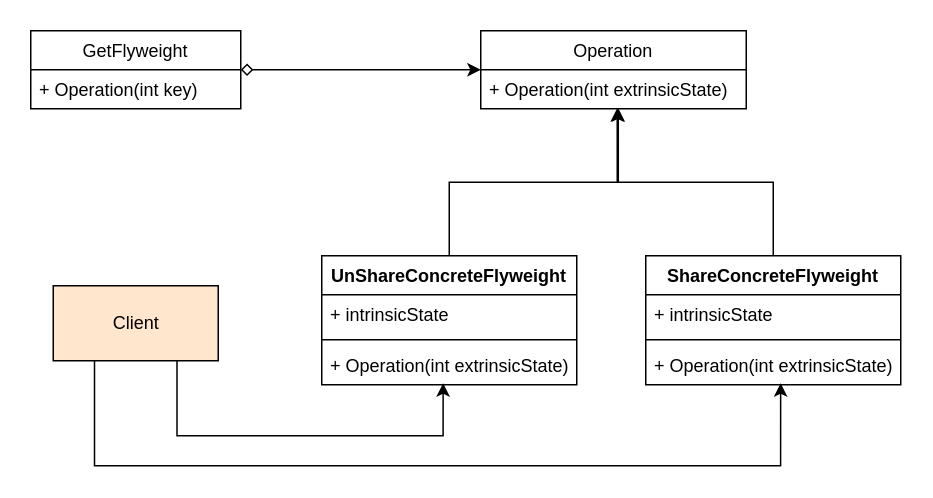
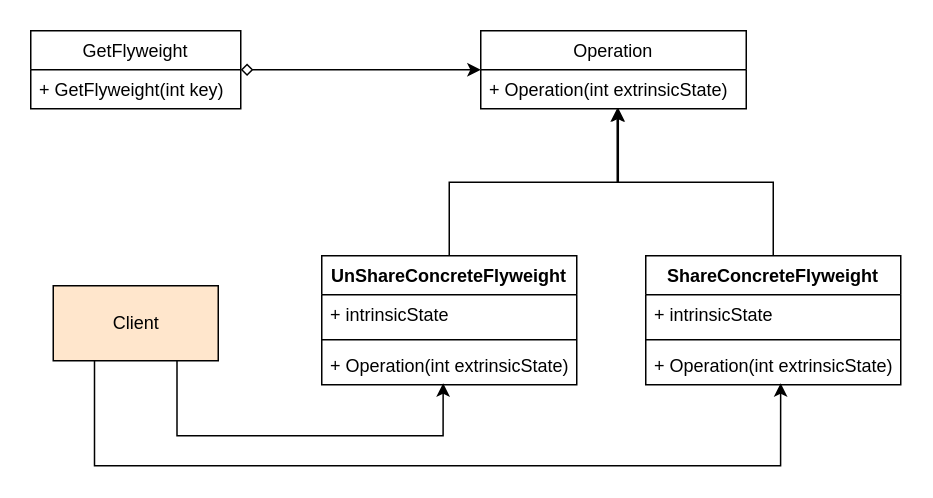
node "+ Operation(int key)": label "+ Operation(int key)" -> "+ GetFlyweight(int key)"
